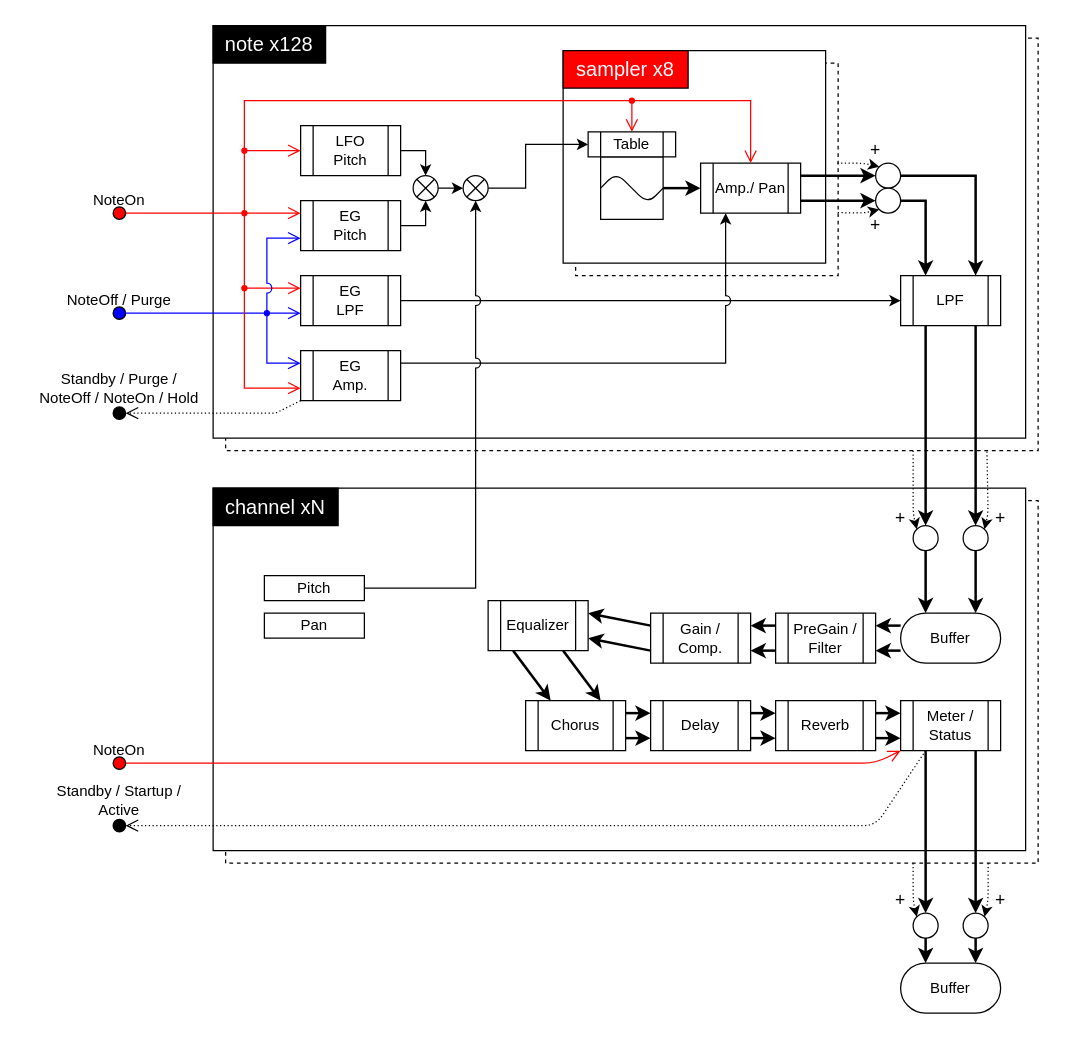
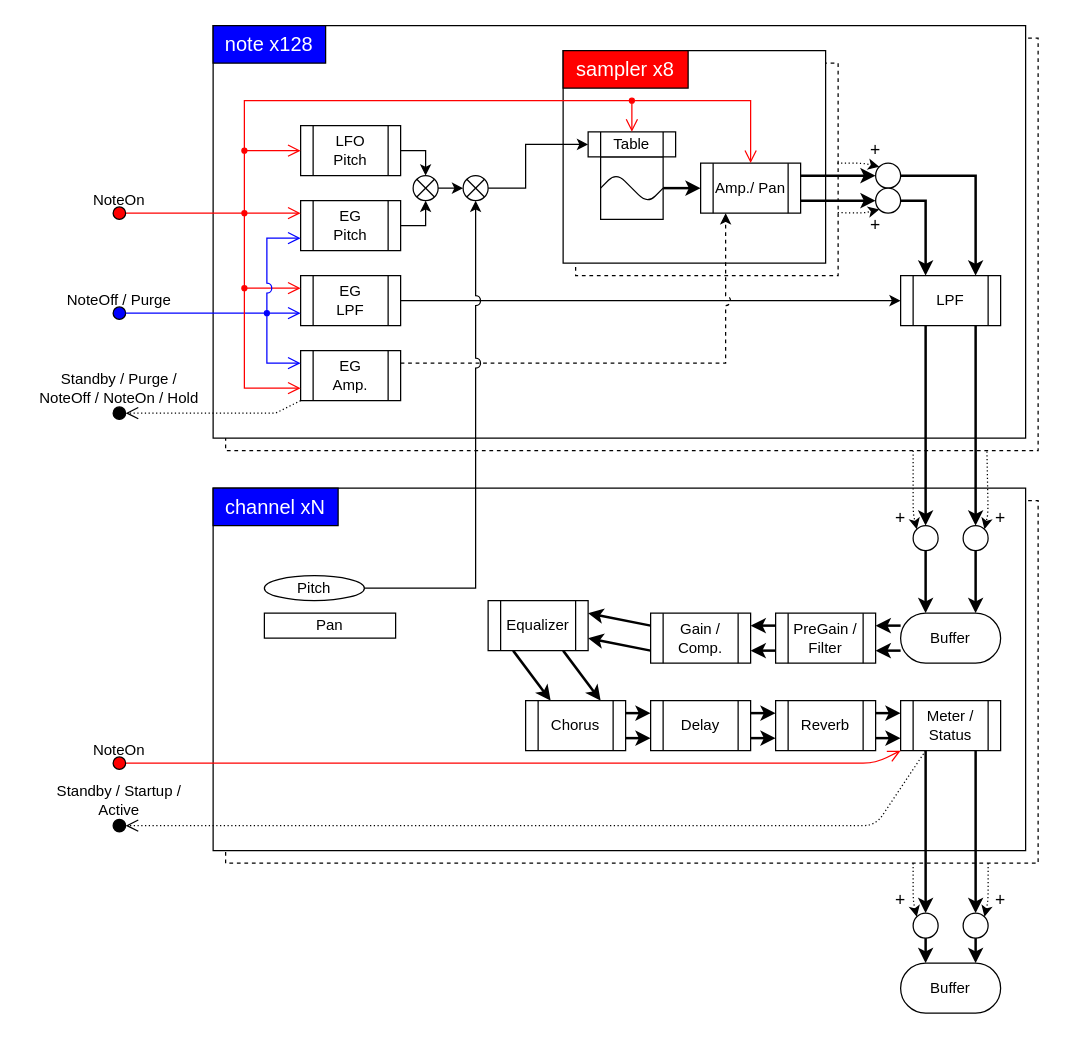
node "note x128": fillcolor #000000 -> #0000ff
edge "EGAmp." -> "Amp./ Pan": style solid -> dashed
node "channel xN": fillcolor #000000 -> #0000ff
node "Pitch": shape rectangle -> ellipse
node "Pan": size 100x25 -> 131x25
